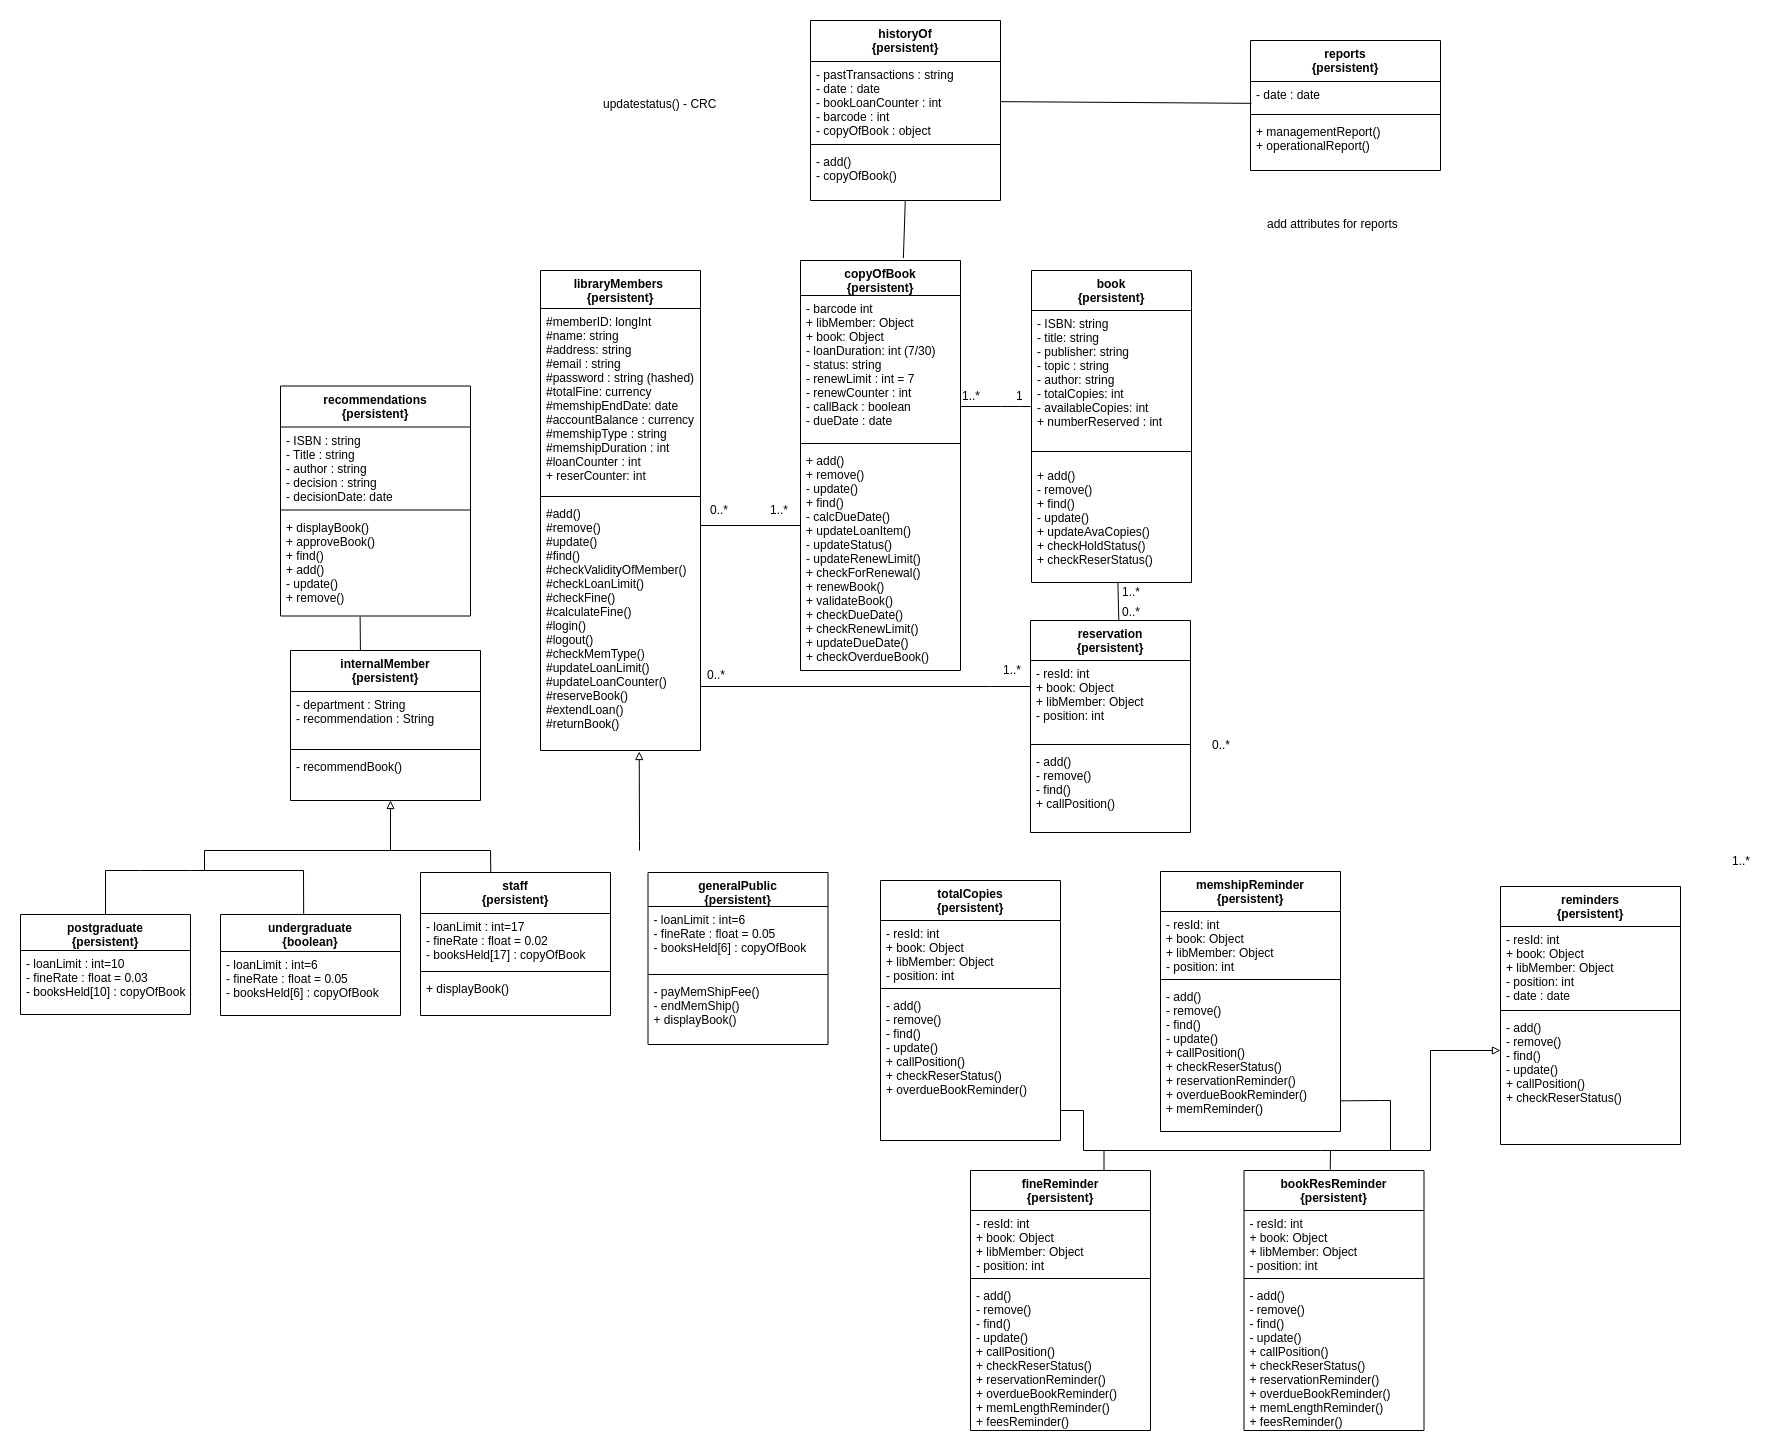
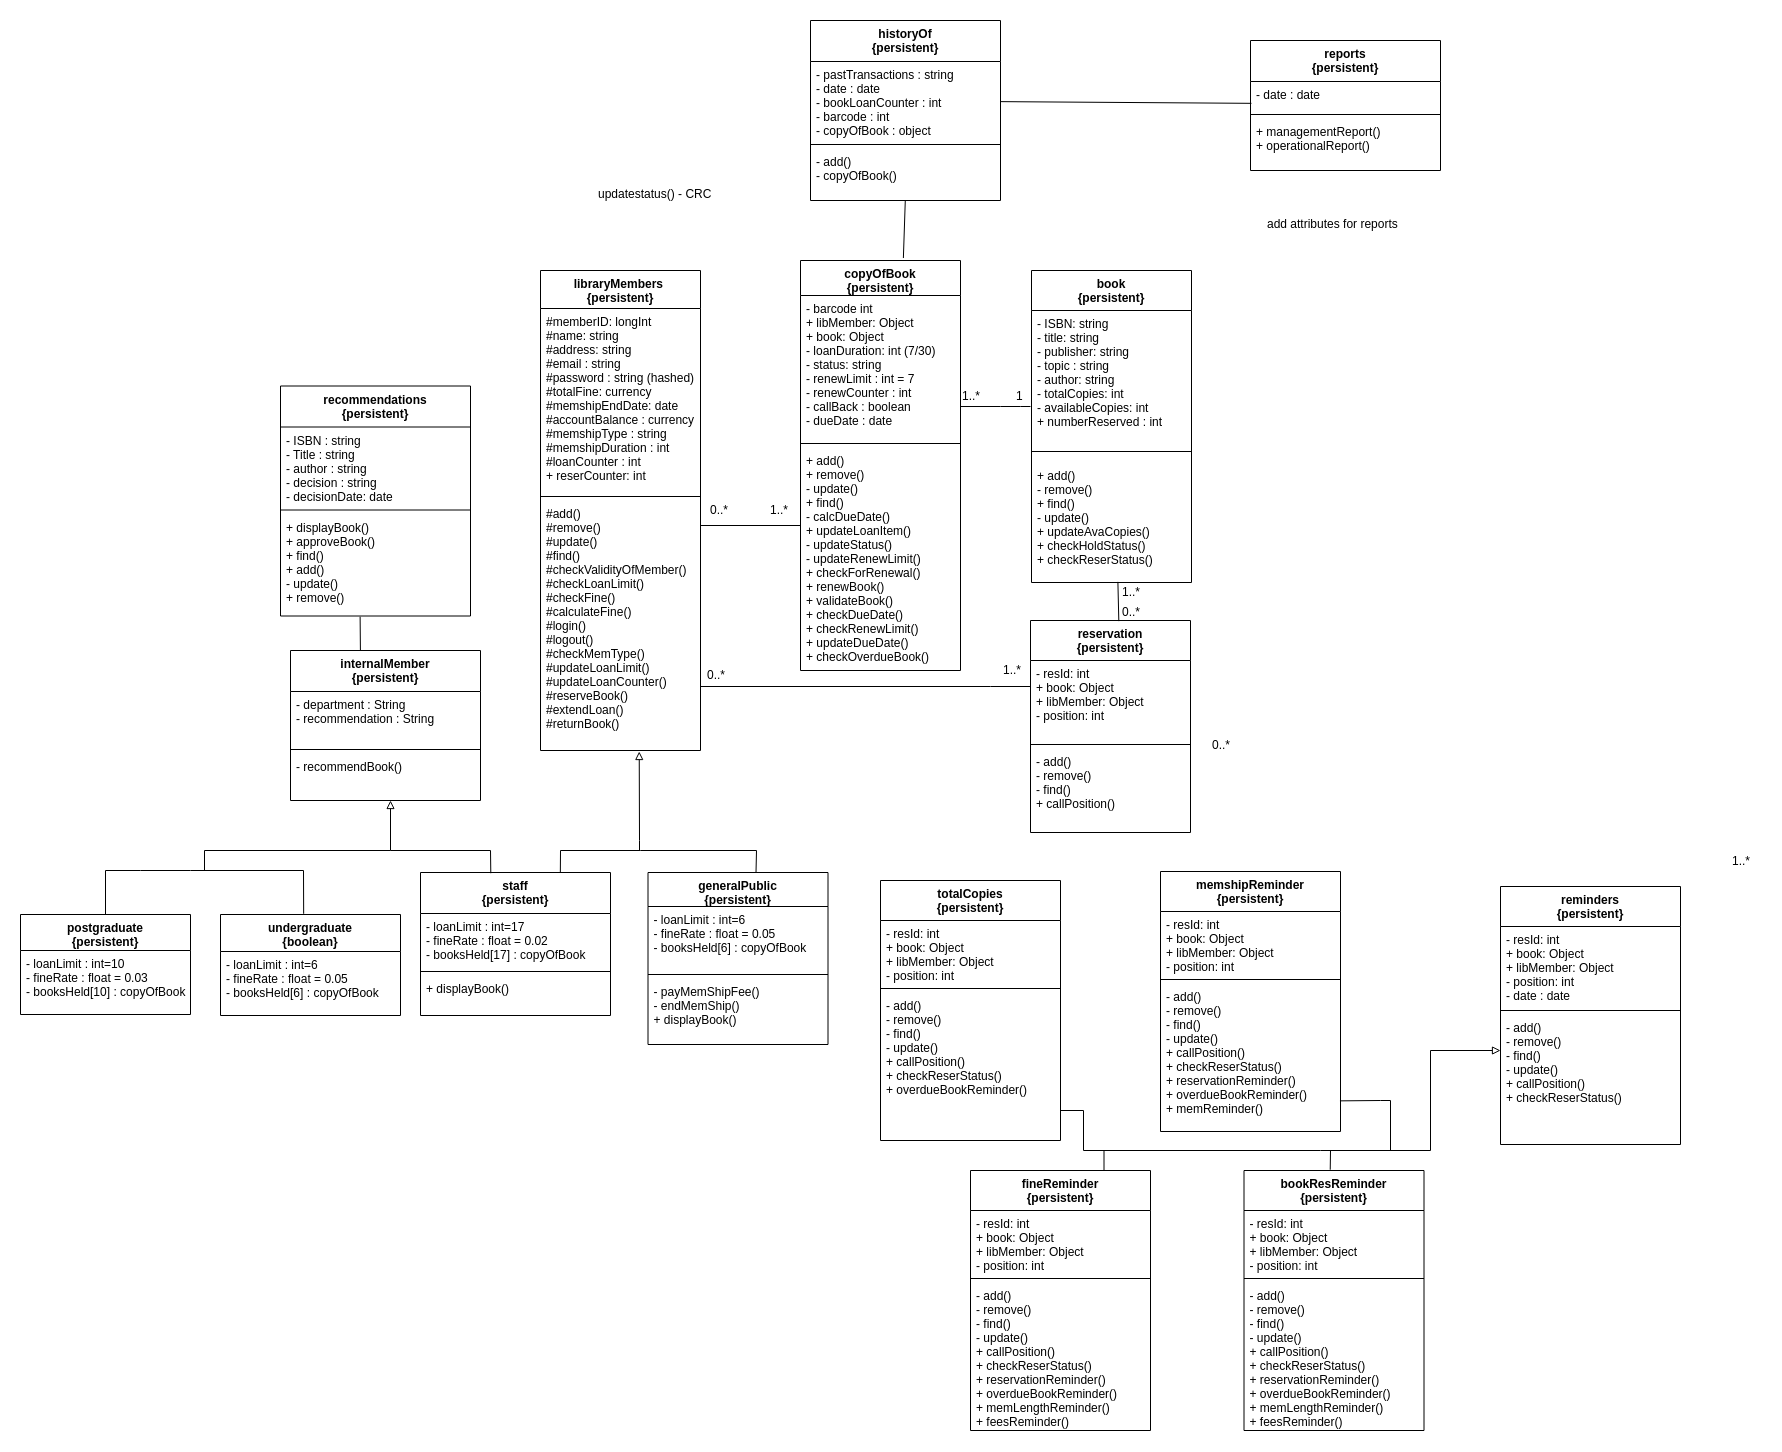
node "updatestatus() - CRC": moved (667, 105) -> (662, 195)
edge "staff {persistent}" -- "generalPublic {persistent}": added
